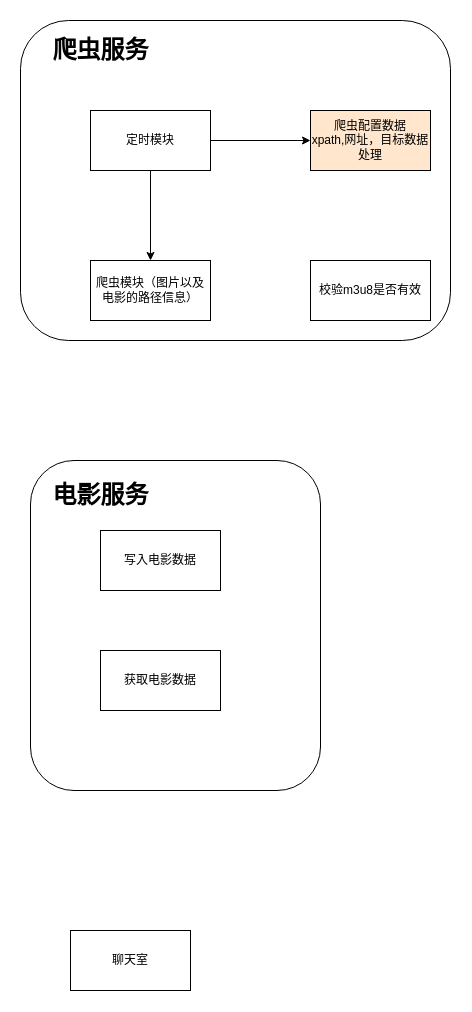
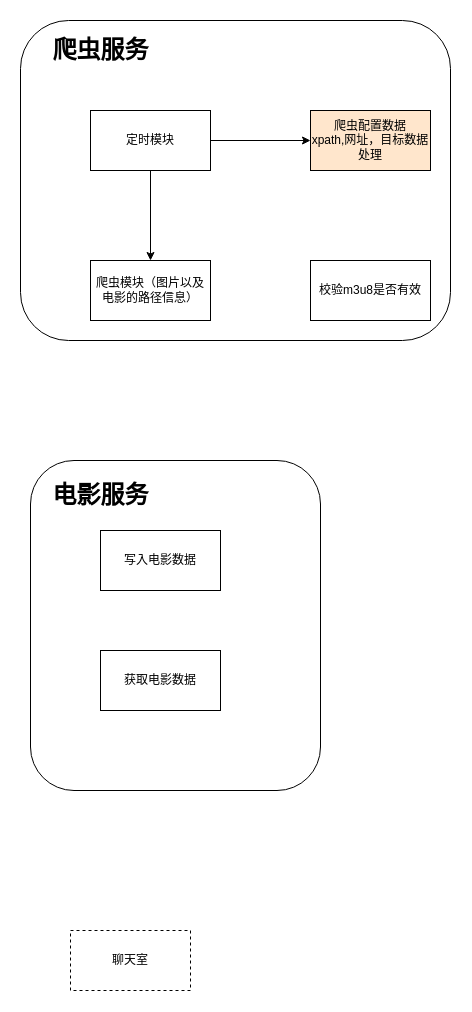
node "聊天室": style solid -> dashed
